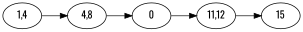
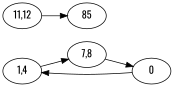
node "4,8": label "4,8" -> "7,8"
edge "0" -> "11,12": now "0" -> "1,4"
node "15": label "15" -> "85"
